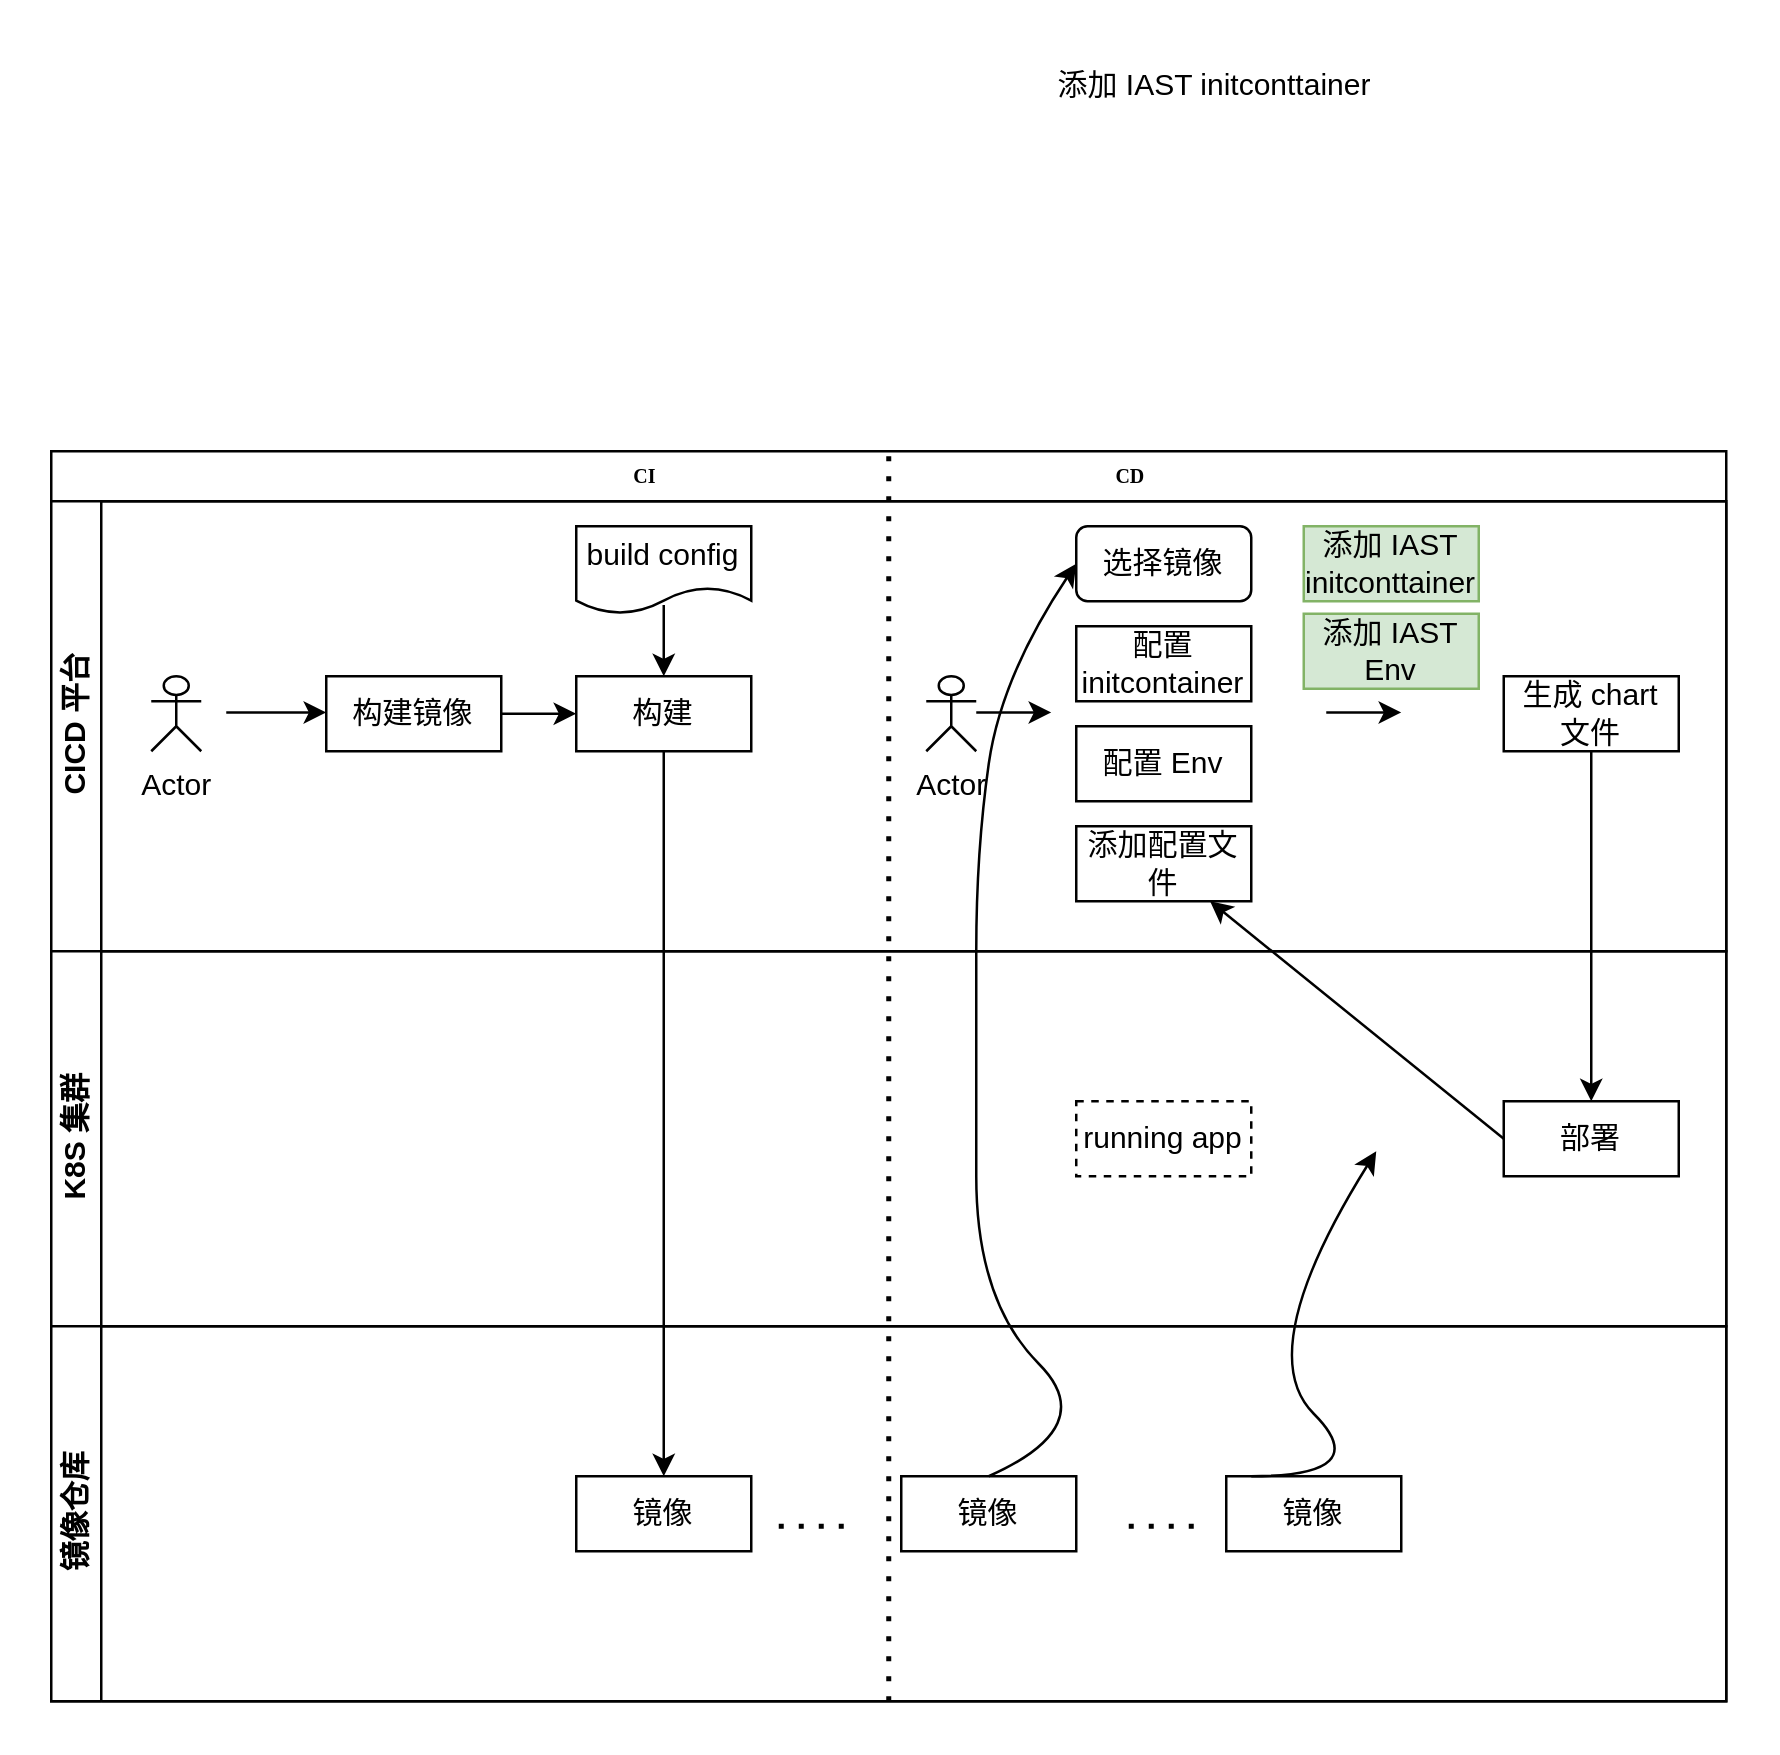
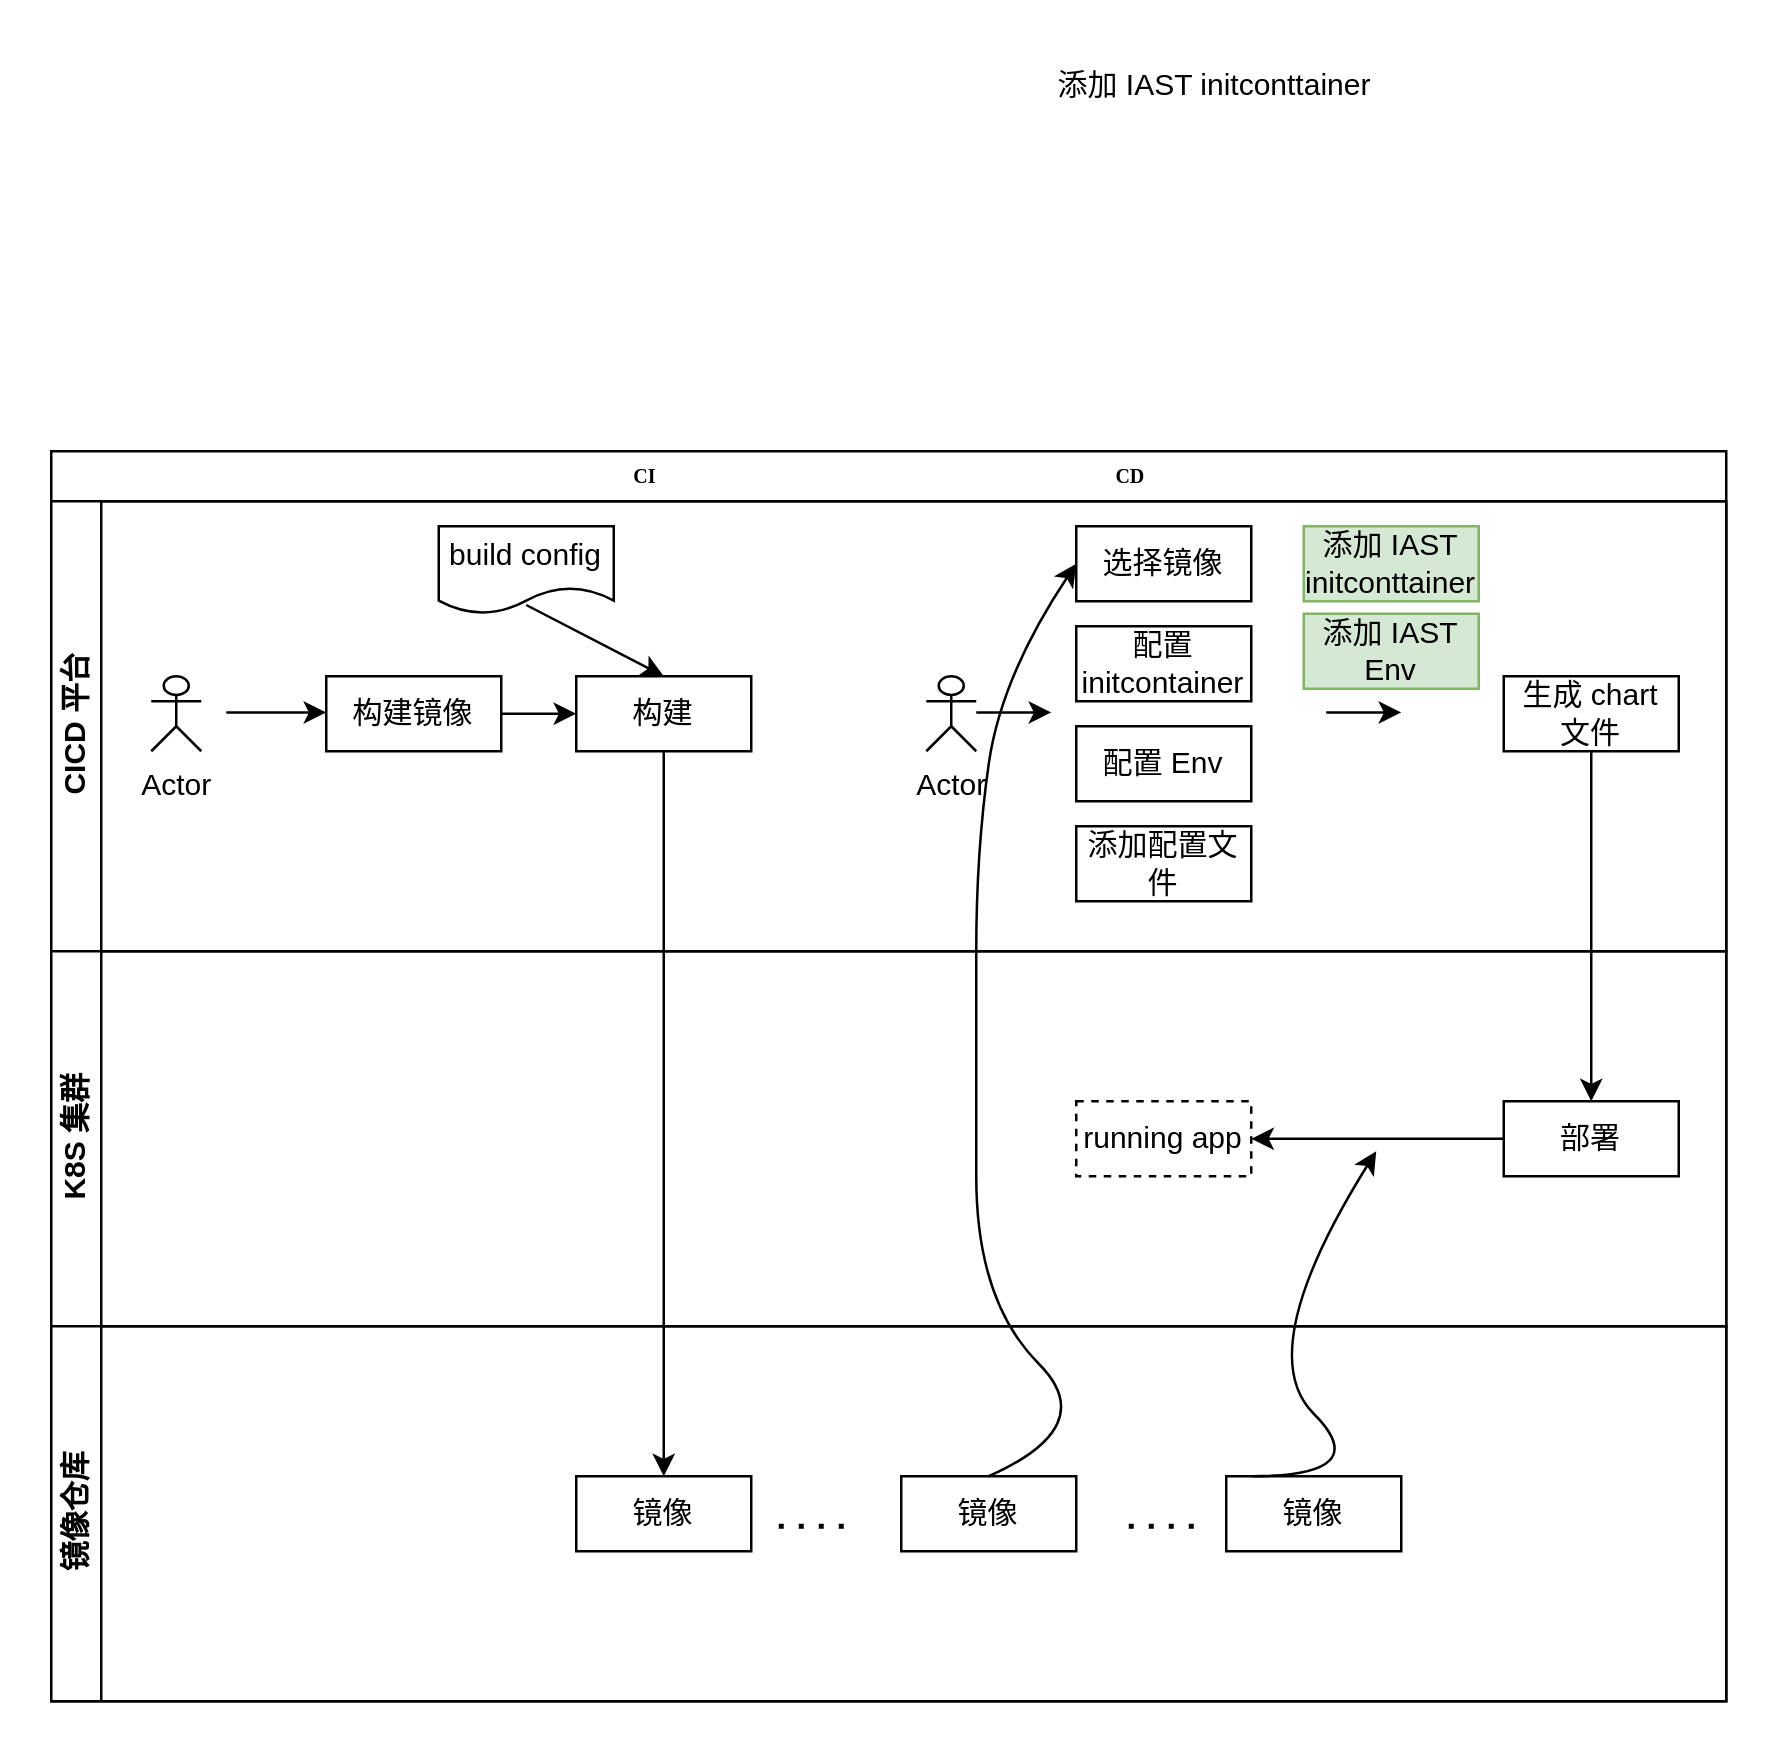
node "选择镜像": shape rounded rectangle -> rectangle
node "build config": moved (664, 570) -> (526, 570)
edge "部署" -> "添加配置文件": now "部署" -> "running app"
edge "CI CD" -- "镜像仓库": removed
